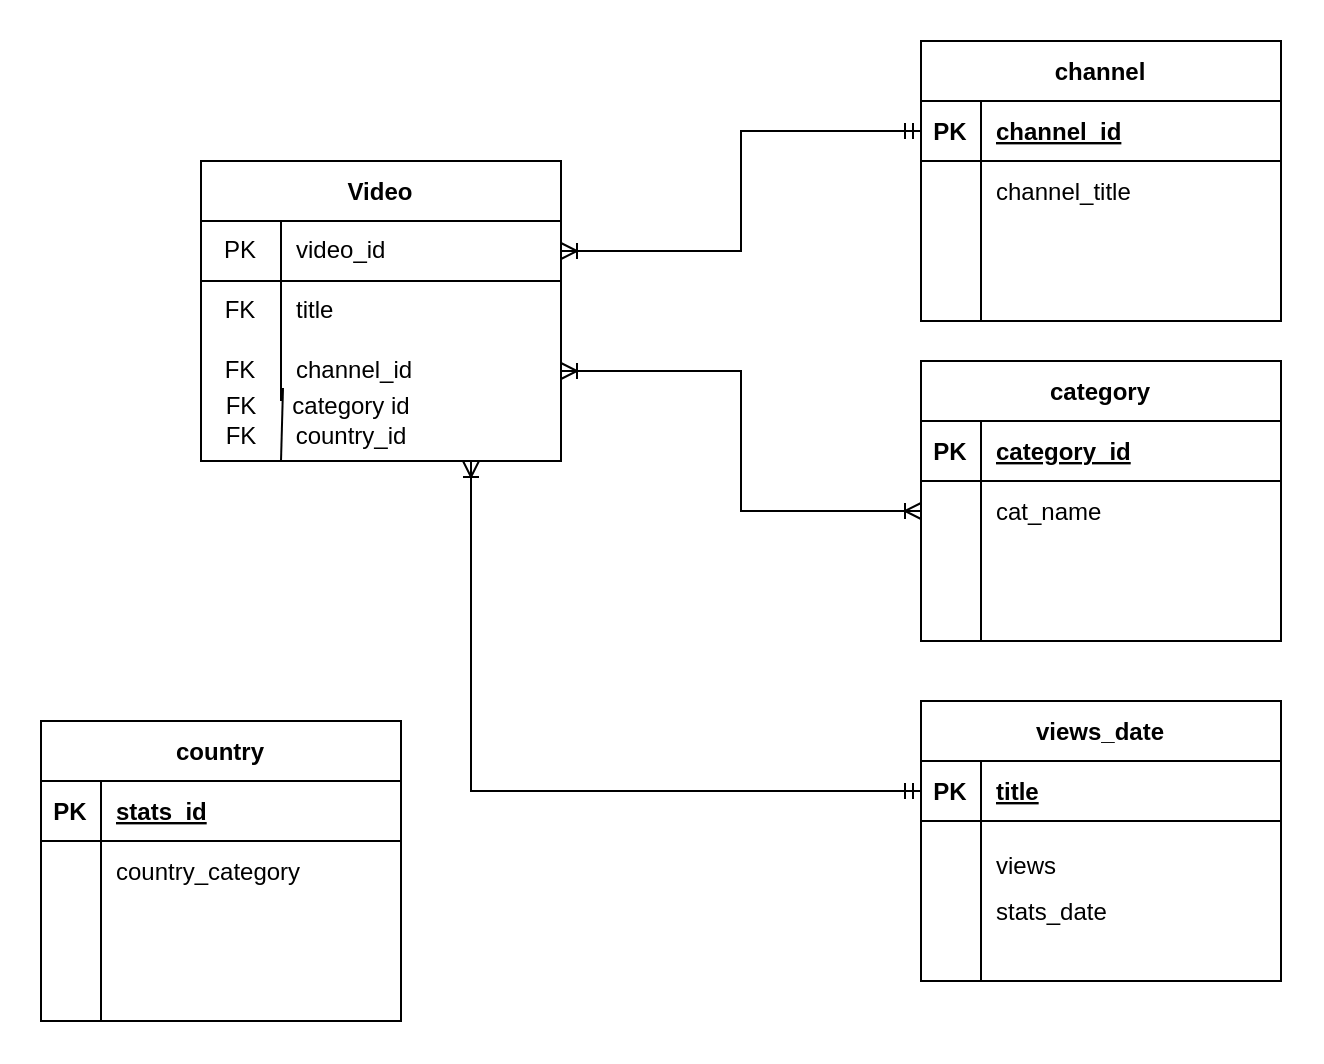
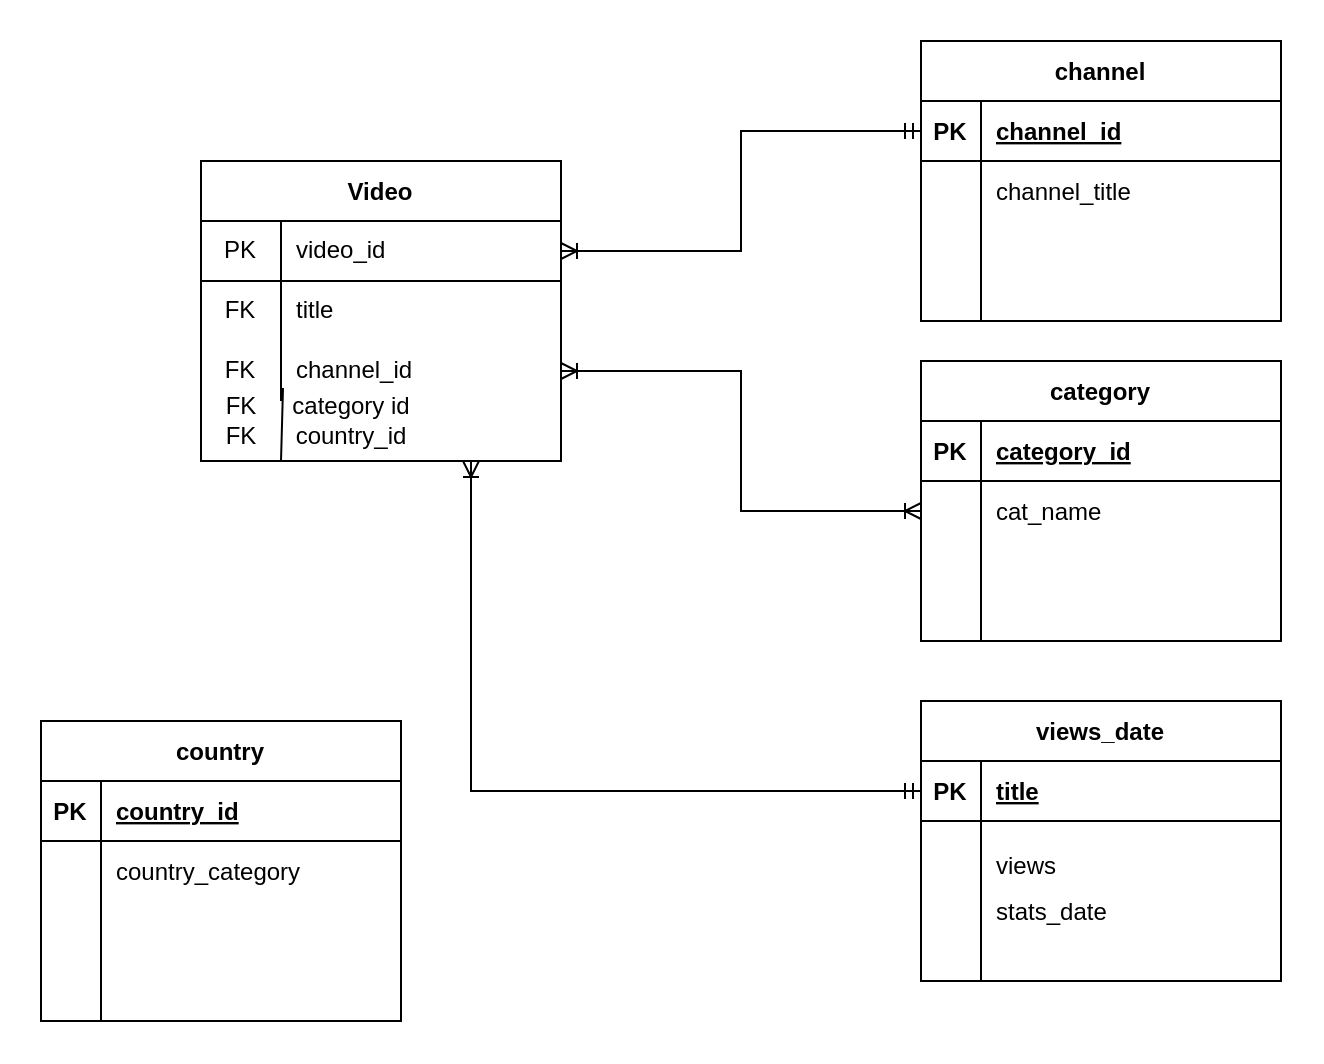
node "stats_id": label "stats_id" -> "country_id"
